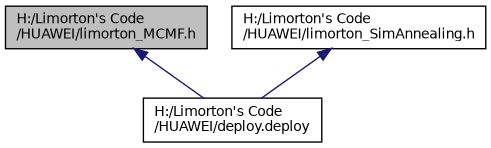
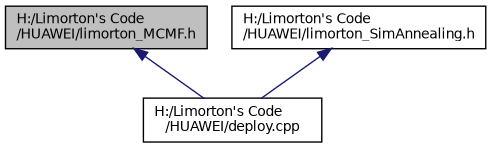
node "H:/Limorton's Code /HUAWEI/deploy.deploy": label "H:/Limorton's Code /HUAWEI/deploy.deploy" -> "H:/Limorton's Code /HUAWEI/deploy.cpp"
